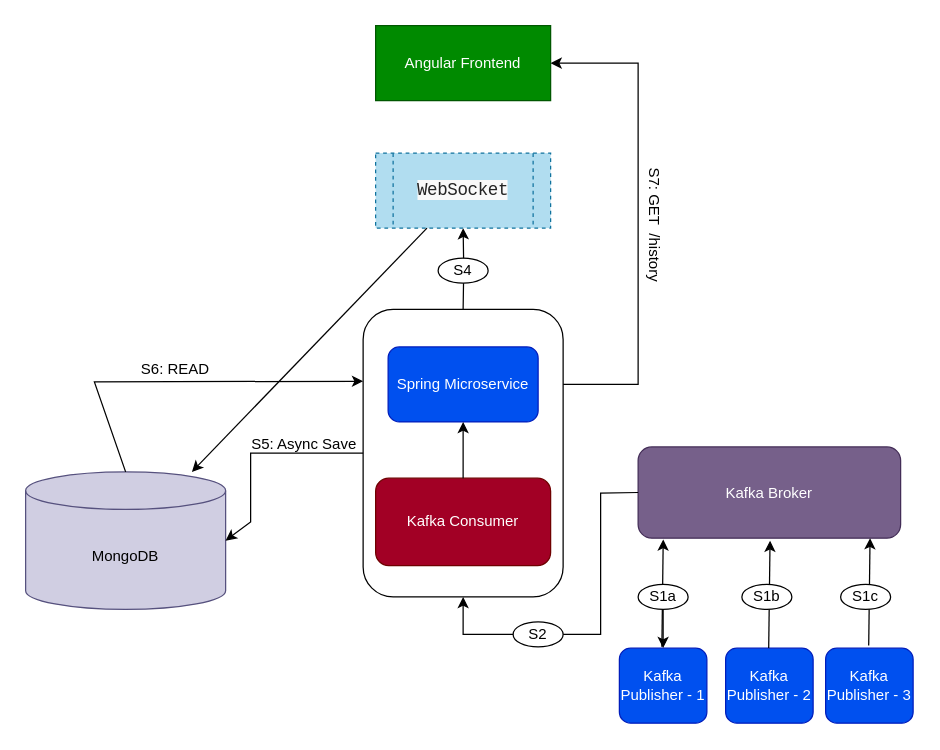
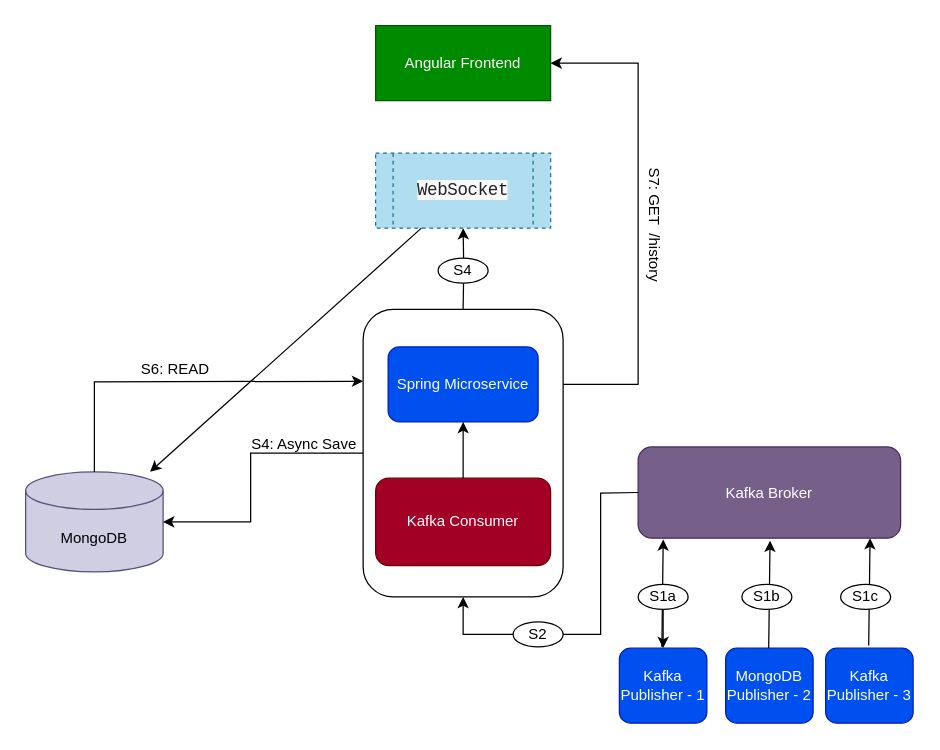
node "S5: Async Save": label "S5: Async Save" -> "S4: Async Save"
node "MongoDB": size 200x138 -> 138x100
node "Kafka Publisher - 2": label "Kafka Publisher - 2" -> "MongoDB Publisher - 2"
